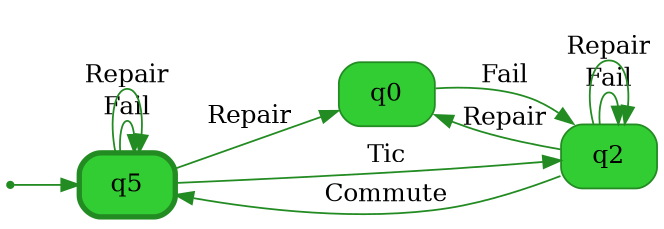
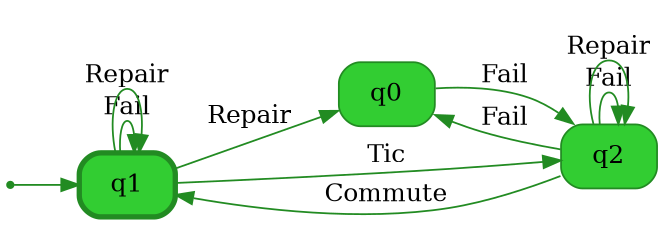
edge "q2" -> "q0": label "Repair" -> "Fail"
node "q5": label "q5" -> "q1"
